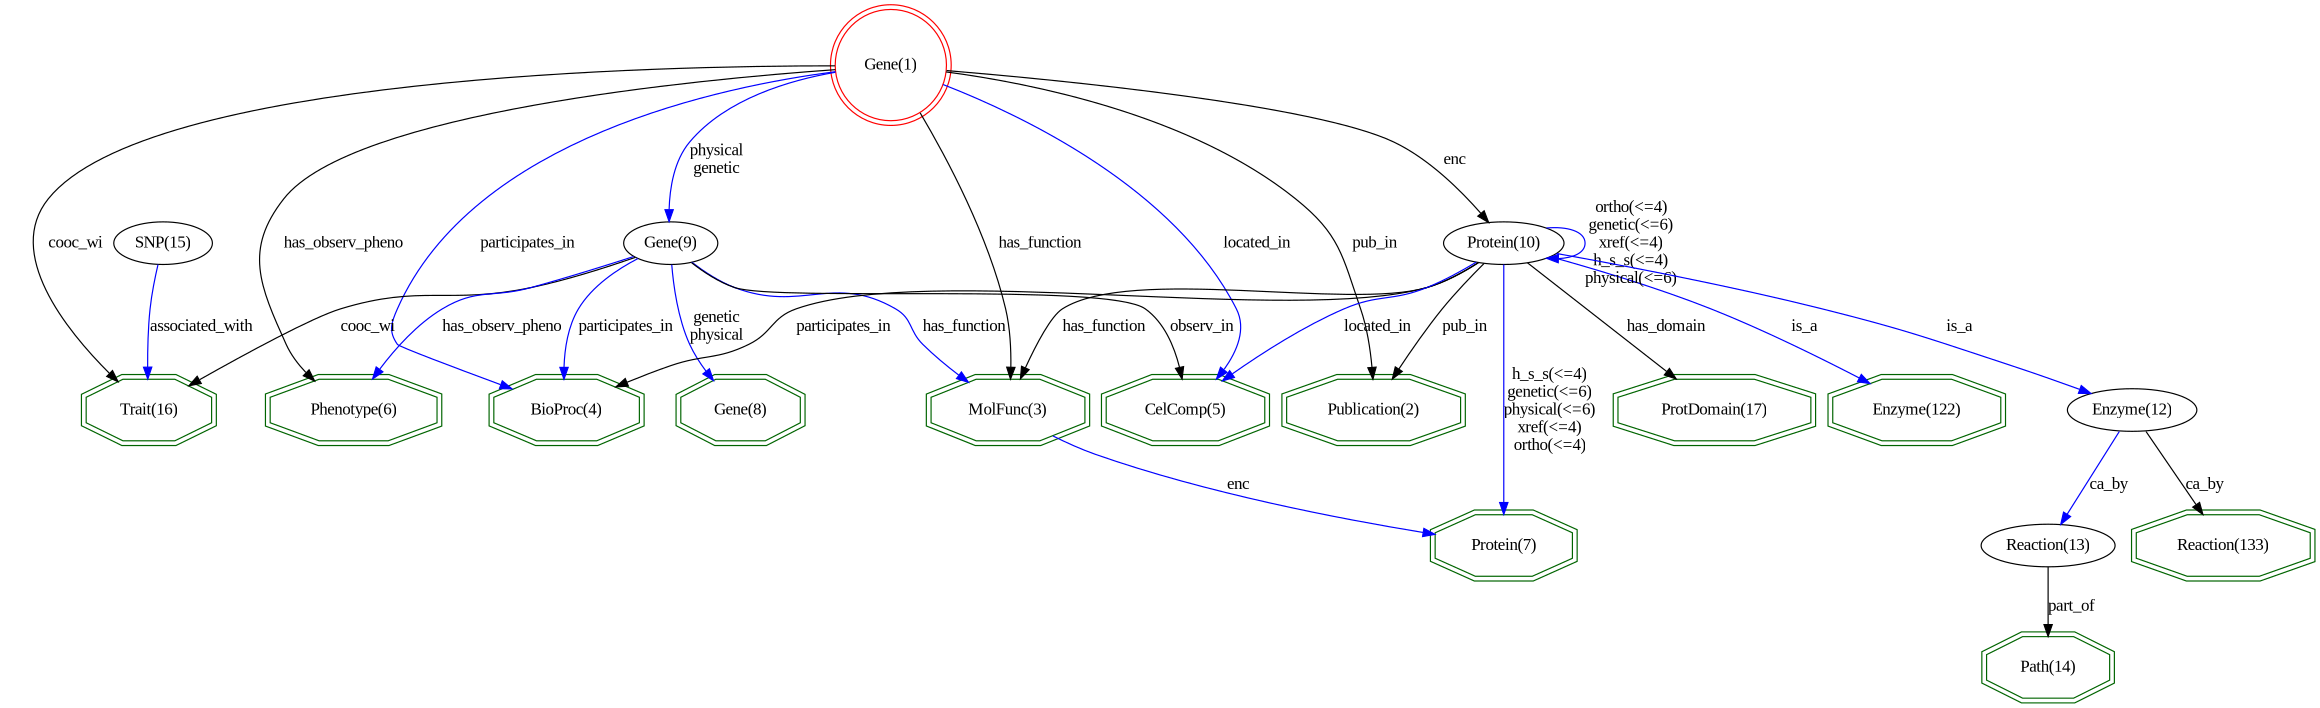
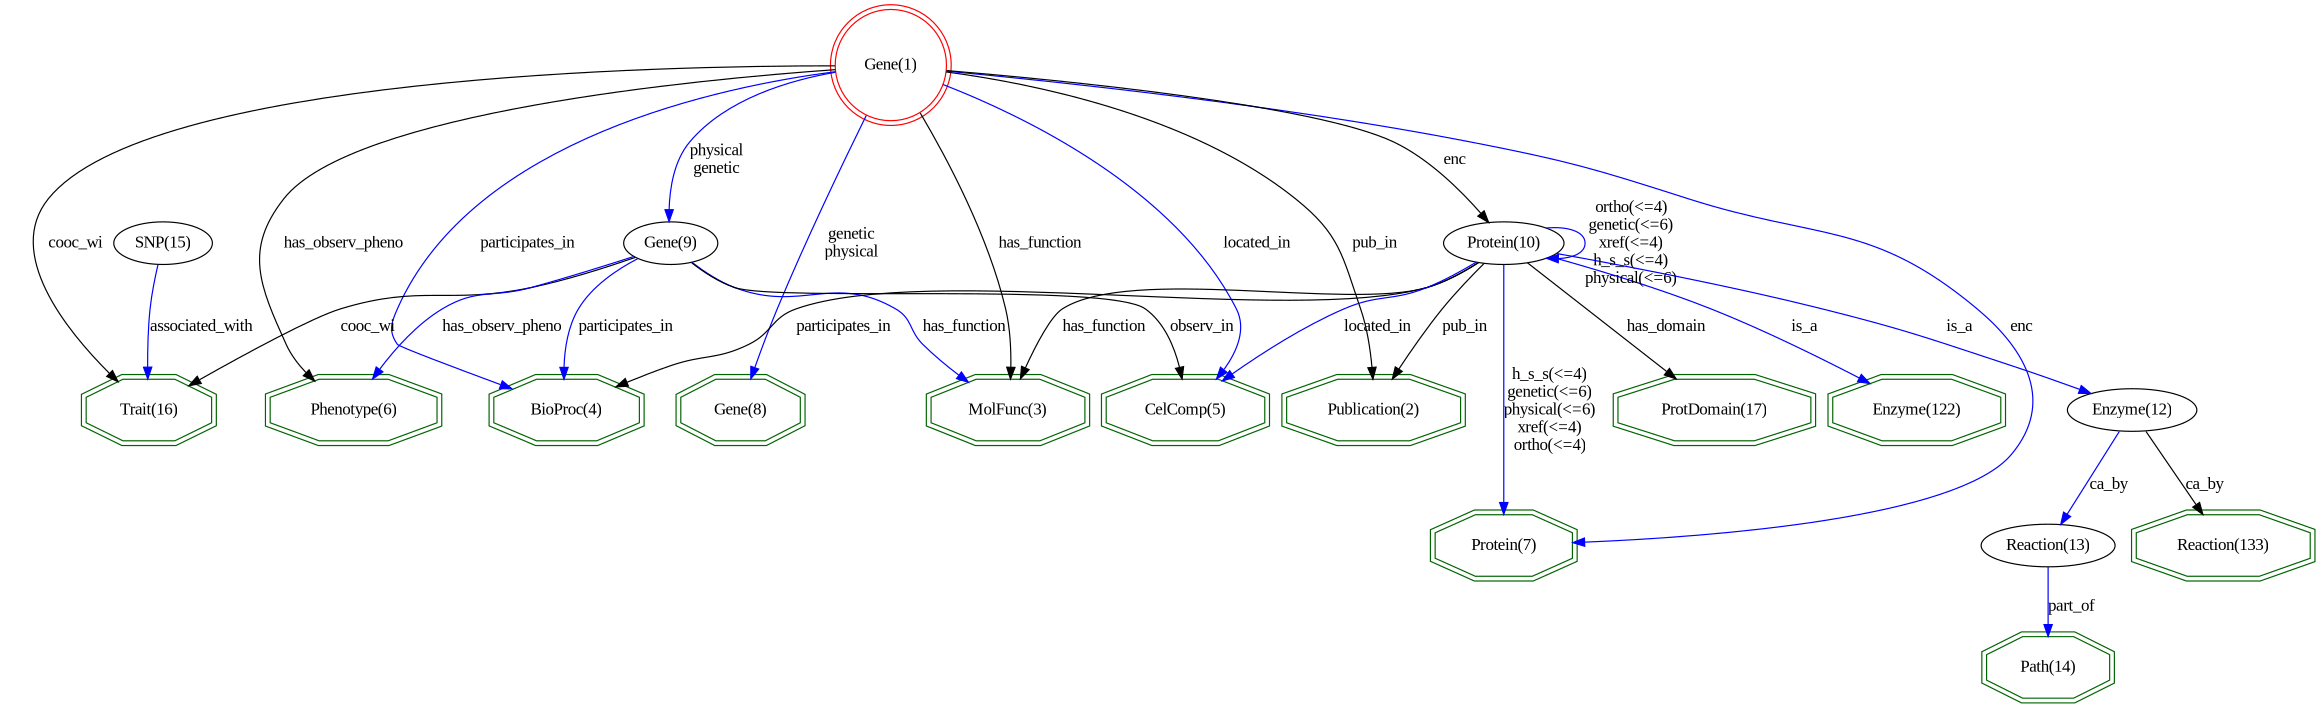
edge "Gene(9)" -> "Gene(8)": now "Gene(1)" -> "Gene(8)"
edge "MolFunc(3)" -> "Protein(7)": now "Gene(1)" -> "Protein(7)"
edge "Reaction(13)" -> "Path(14)": color black -> blue
